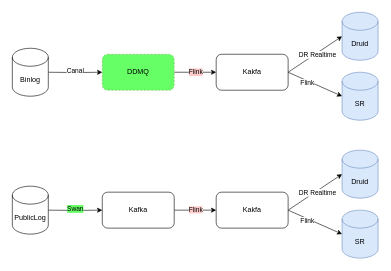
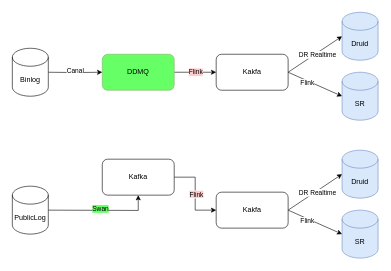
node "DDMQ": style dashed -> solid
node "Kafka": moved (138, 210) -> (138, 177)
